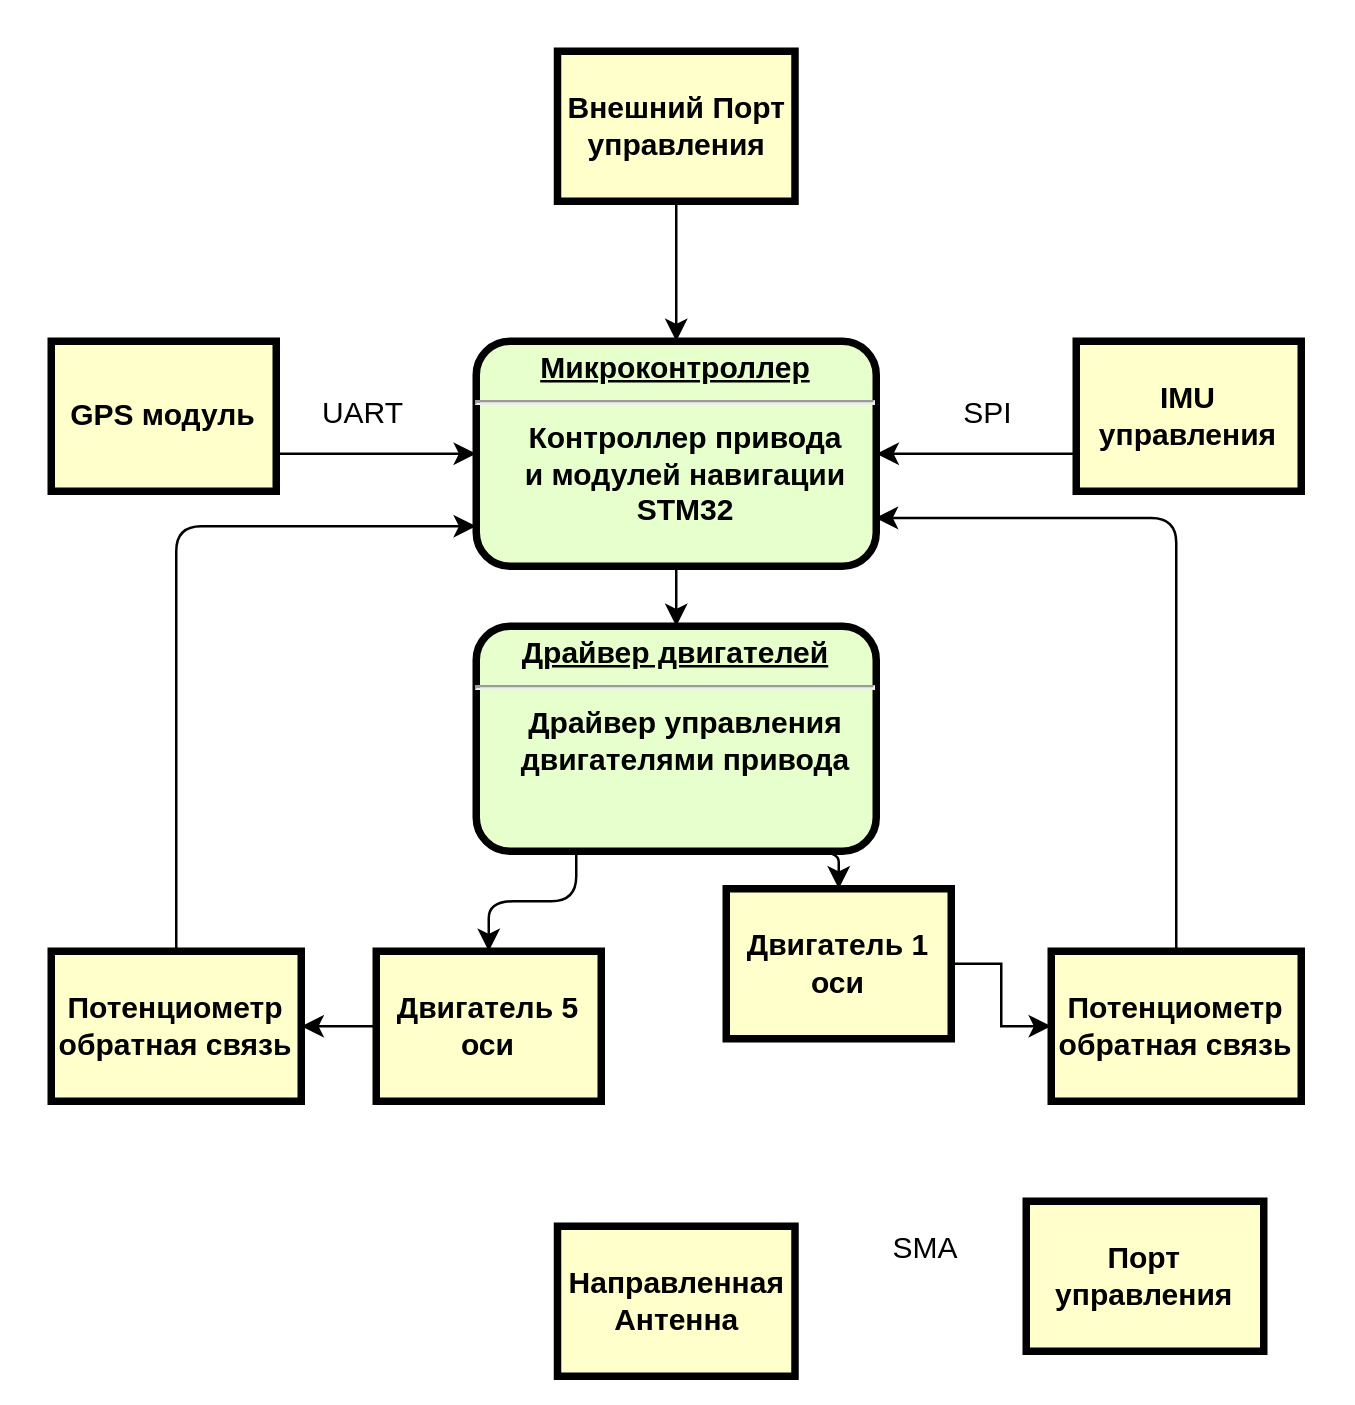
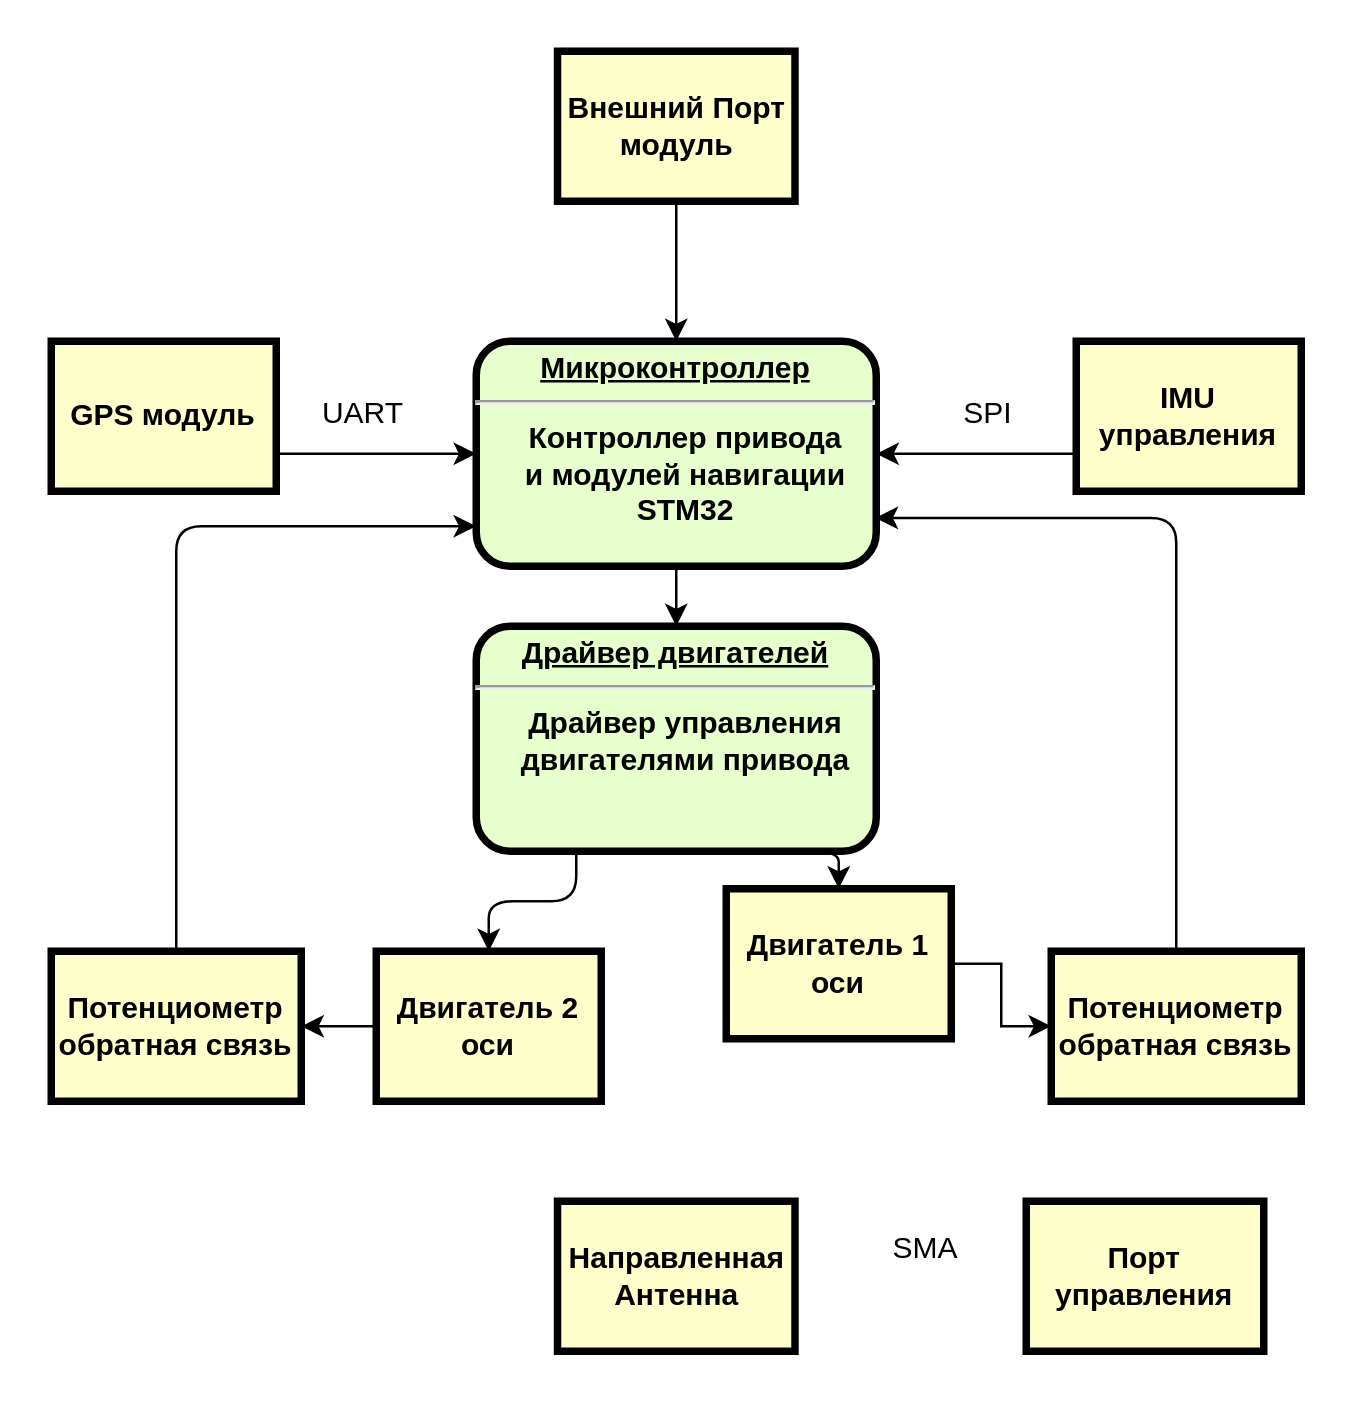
node "Внешний Порт управления": label "Внешний Порт управления" -> "Внешний Порт модуль"
node "Двигатель 5 оси": label "Двигатель 5 оси" -> "Двигатель 2 оси"
node "Направленная Антенна": moved (676, 1301) -> (676, 1276)
